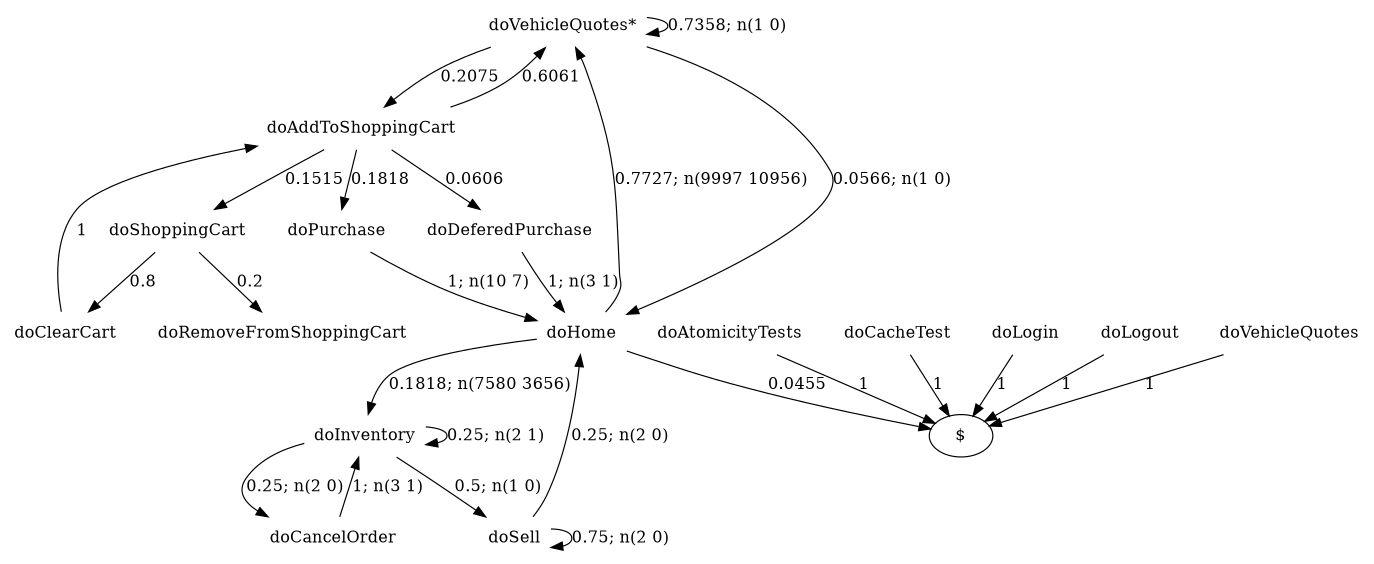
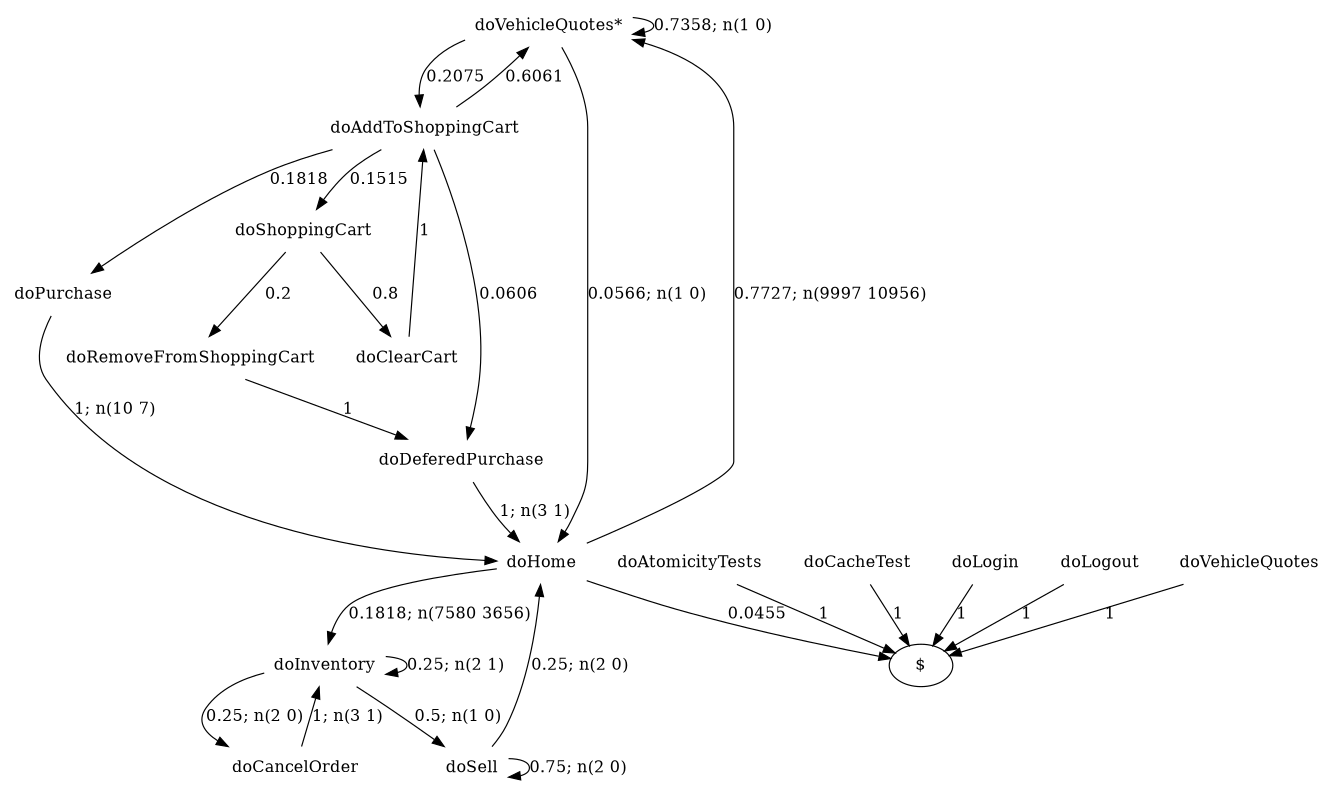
edge "doRemoveFromShoppingCart" -> "doDeferedPurchase": added, label "1"
